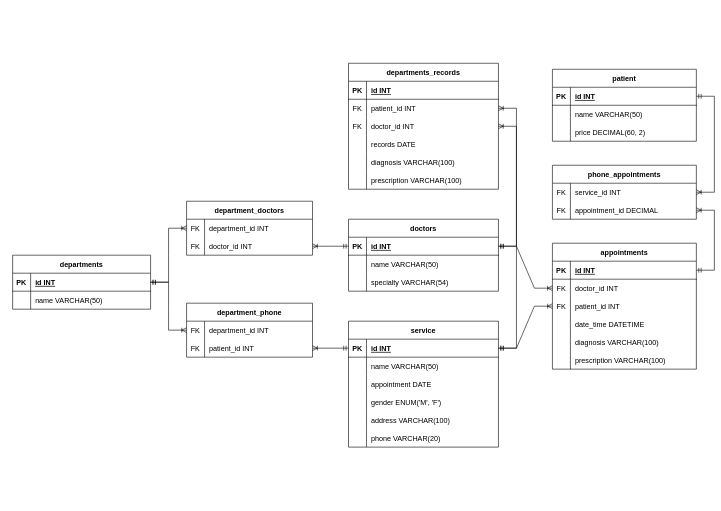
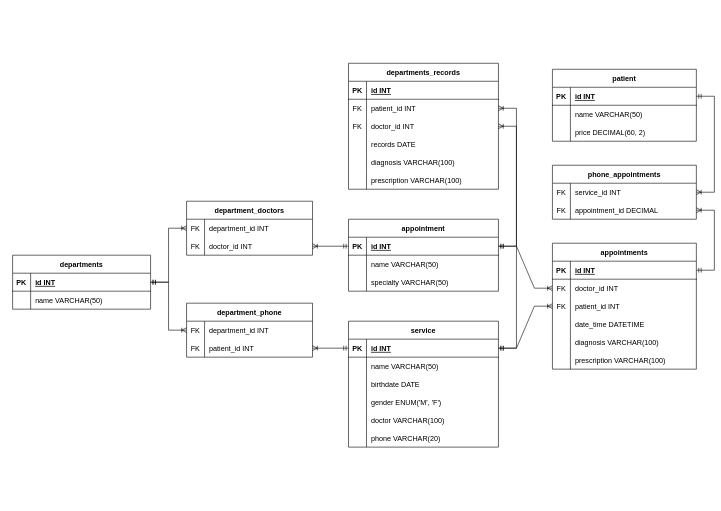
node "doctors": label "doctors" -> "appointment"
node "specialty VARCHAR(54)": label "specialty VARCHAR(54)" -> "specialty VARCHAR(50)"
node "appointment DATE": label "appointment DATE" -> "birthdate DATE"
node "address VARCHAR(100)": label "address VARCHAR(100)" -> "doctor VARCHAR(100)"
